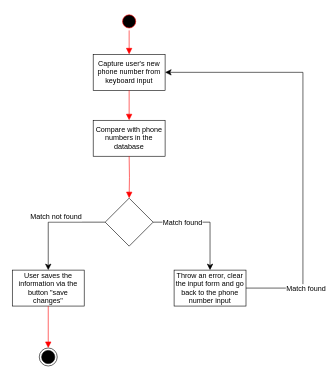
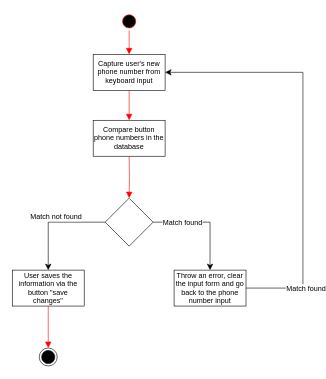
node "Compare with phone numbers in the database": label "Compare with phone numbers in the database" -> "Compare button phone numbers in the database"
